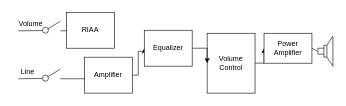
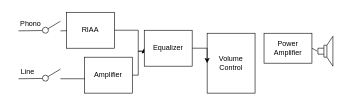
node "Volume": label "Volume" -> "Phono"
edge "RIAA" -> "Equalizer": added
edge "Volume Control" -> "Power Amplifier": removed
